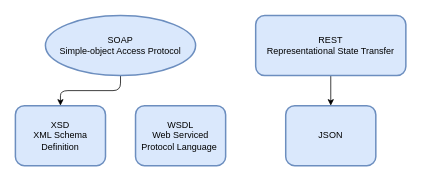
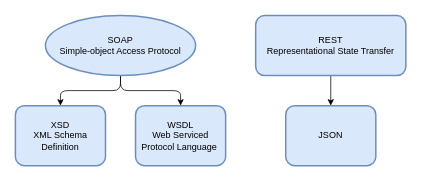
edge "SOAP Simple-object Access Protocol" -> "WSDL Web Serviced Protocol Language": added
